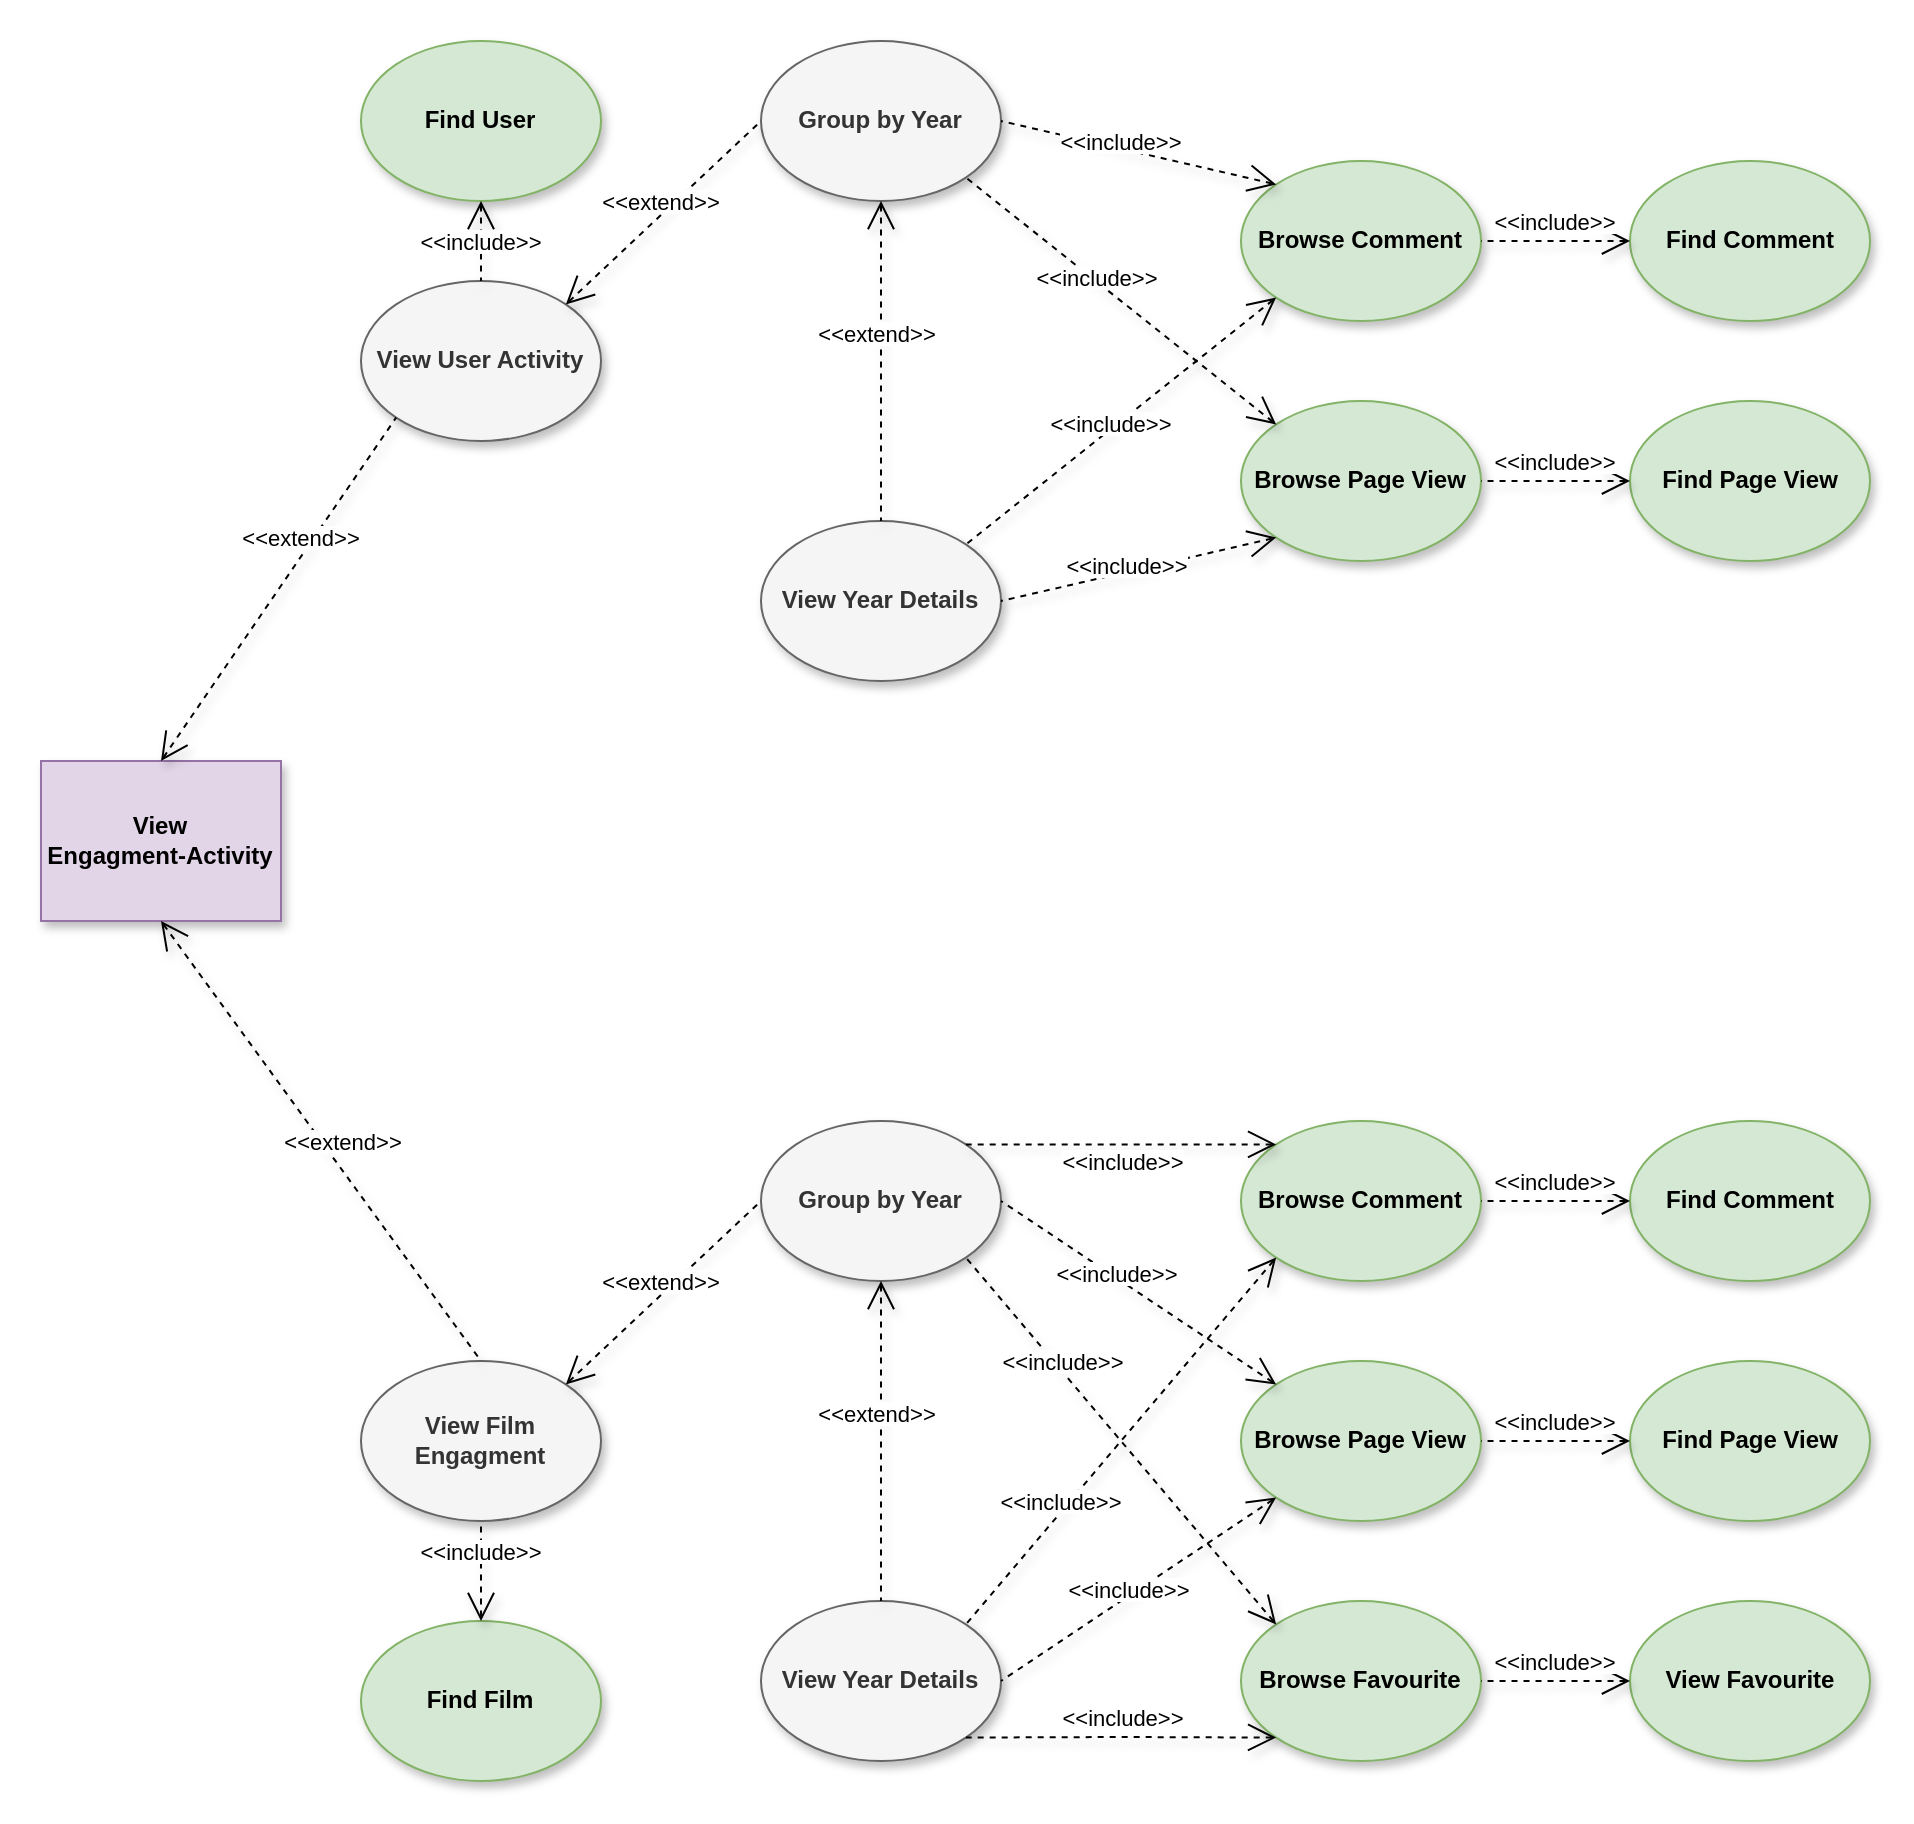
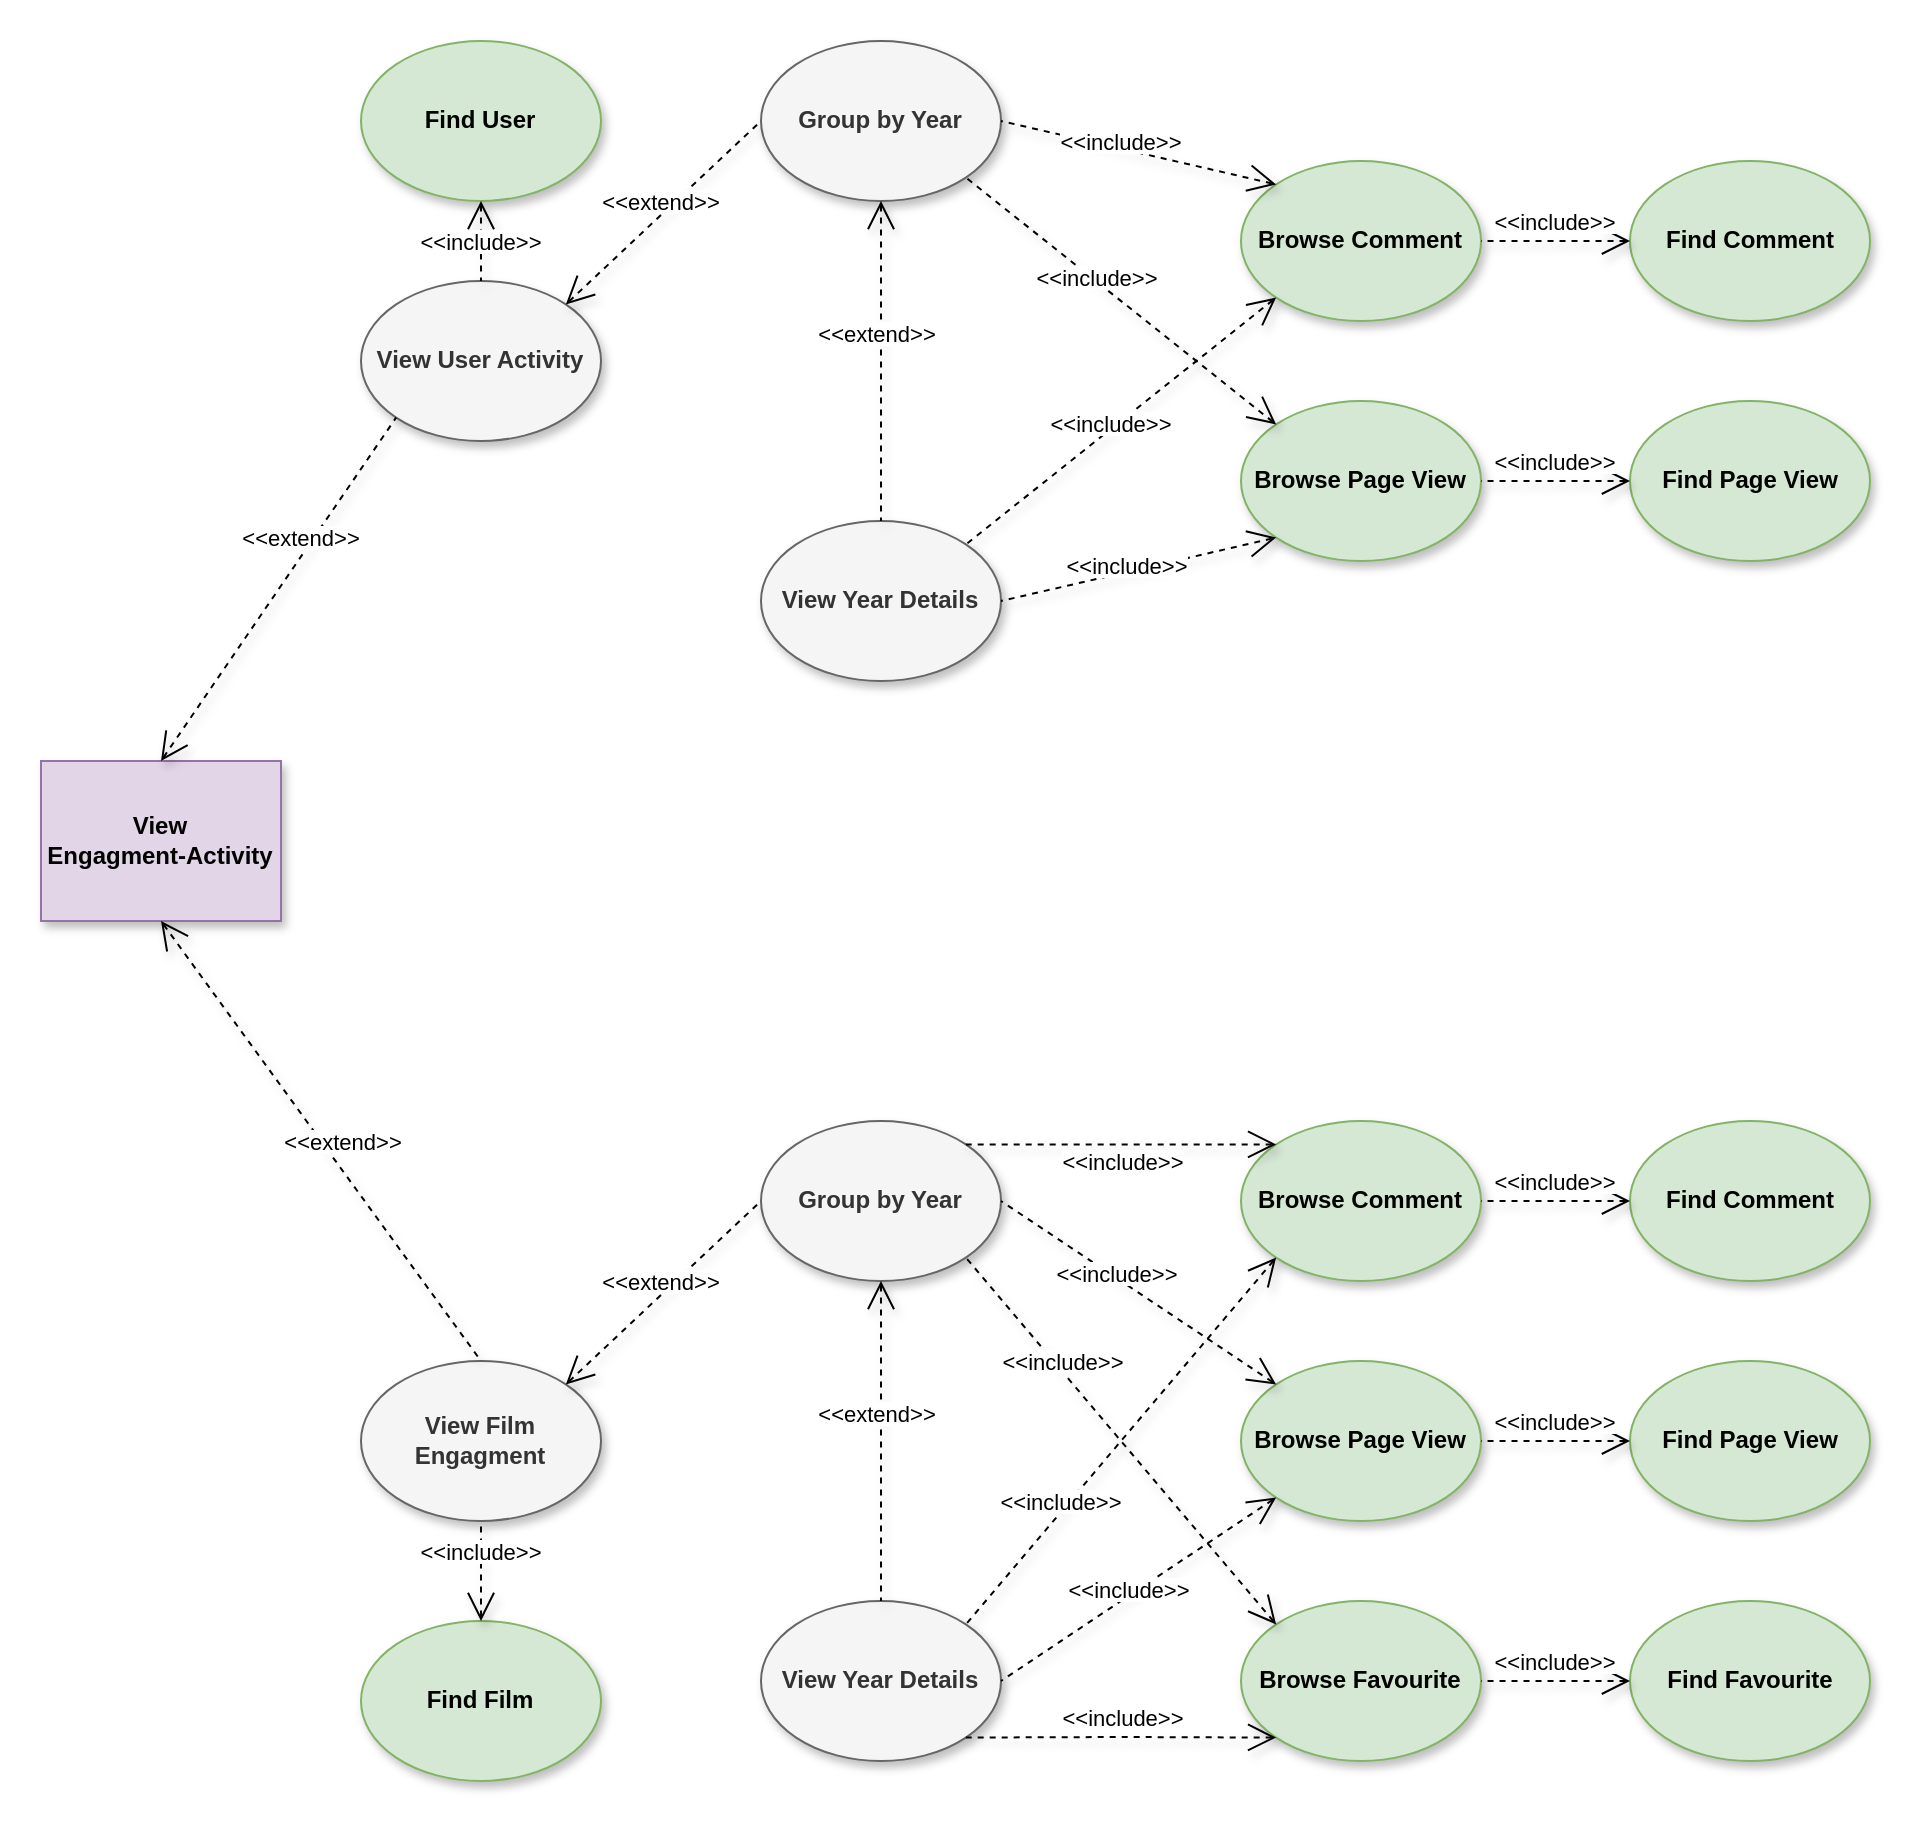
node "View Favourite": label "View Favourite" -> "Find Favourite"
